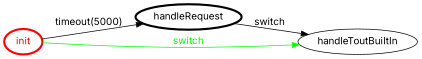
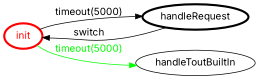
edge "handleRequest" -> "handleToutBuiltIn": now "handleRequest" -> "init"
edge "init" -> "handleToutBuiltIn": label "switch" -> "timeout(5000)"
